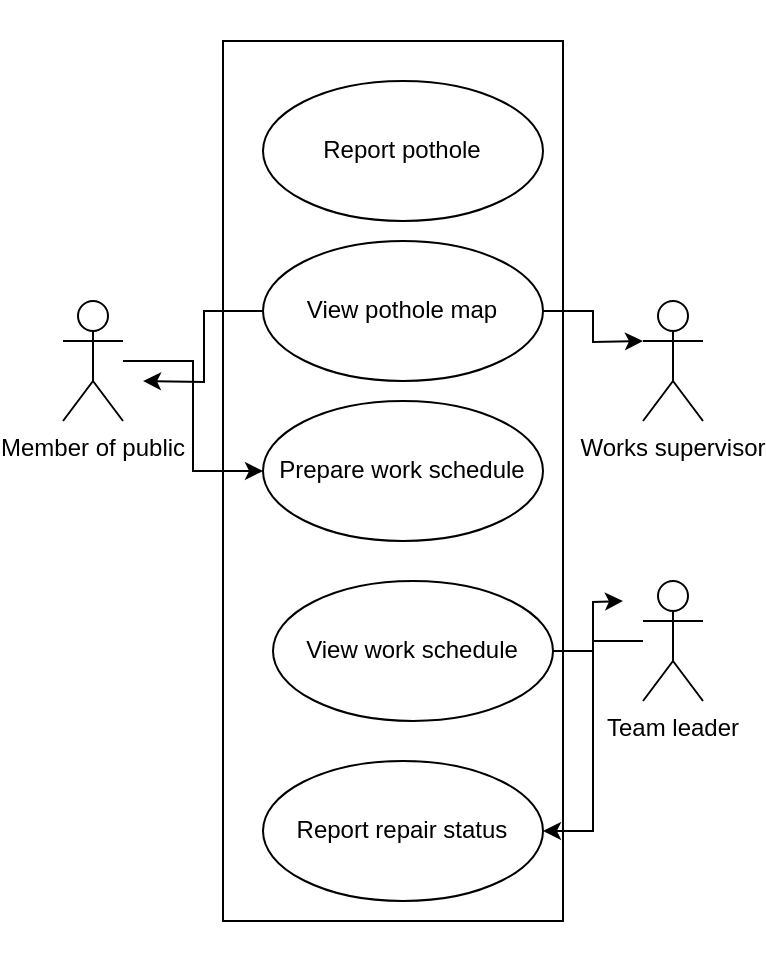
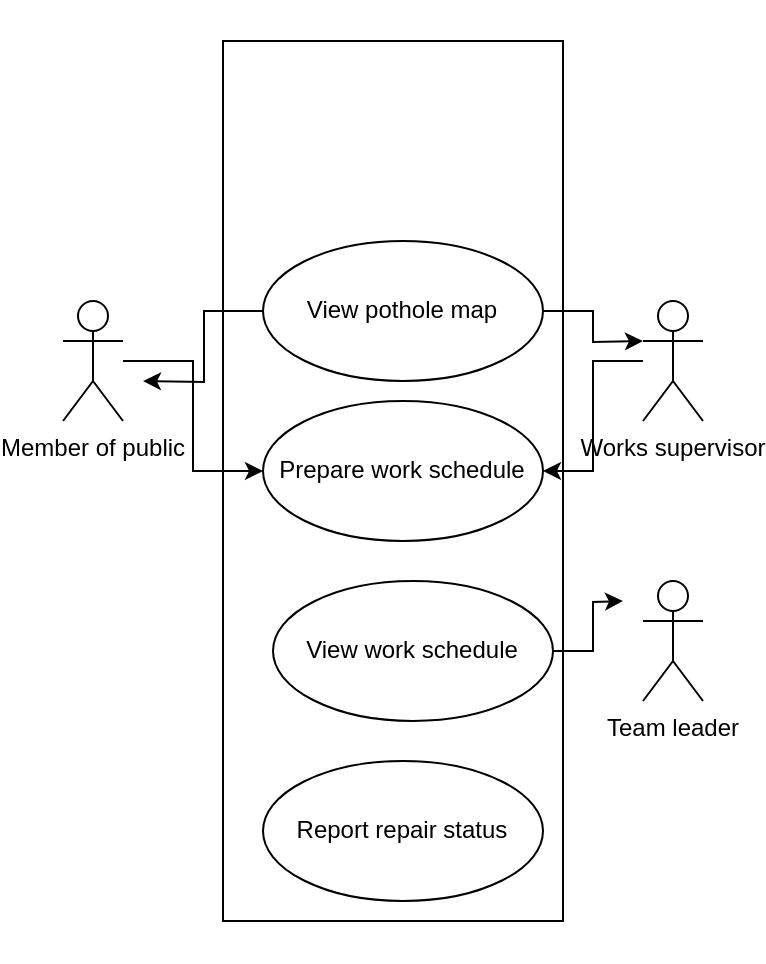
node "Report pothole": removed
edge "Works supervisor" -> "Prepare work schedule": added
edge "Team leader" -> "Report repair status": removed
